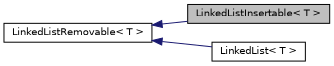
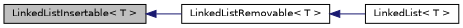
edge "LinkedListInsertable< T >" -> "LinkedListRemovable< T >": reversed
